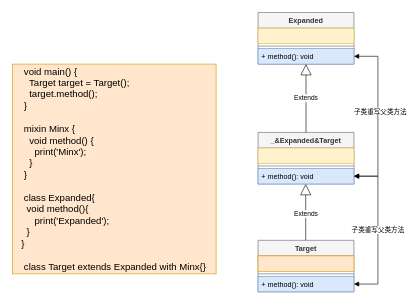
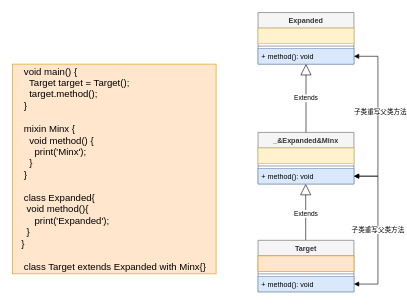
node "_&Expanded&Target": label "_&Expanded&Target" -> "_&Expanded&Minx"
